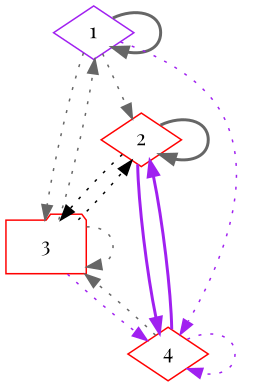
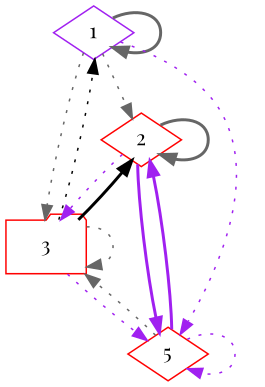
edge "3" -> "1": color gray40 -> black
edge "2" -> "3": color black -> purple
edge "3" -> "2": style dotted -> bold
node "4": label "4" -> "5"
